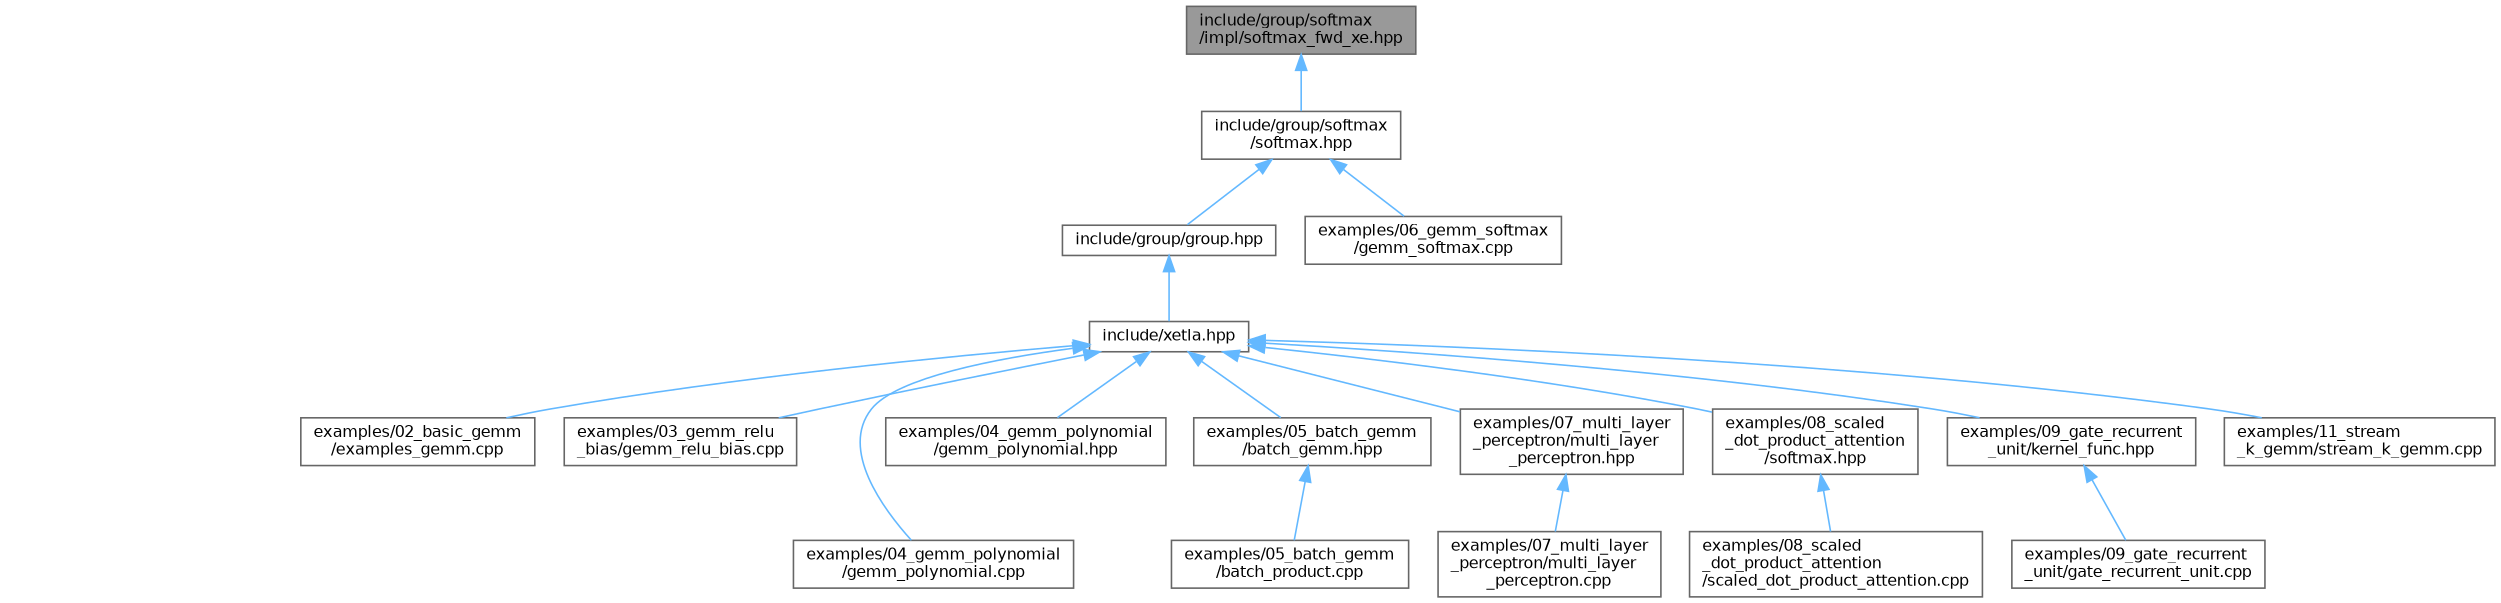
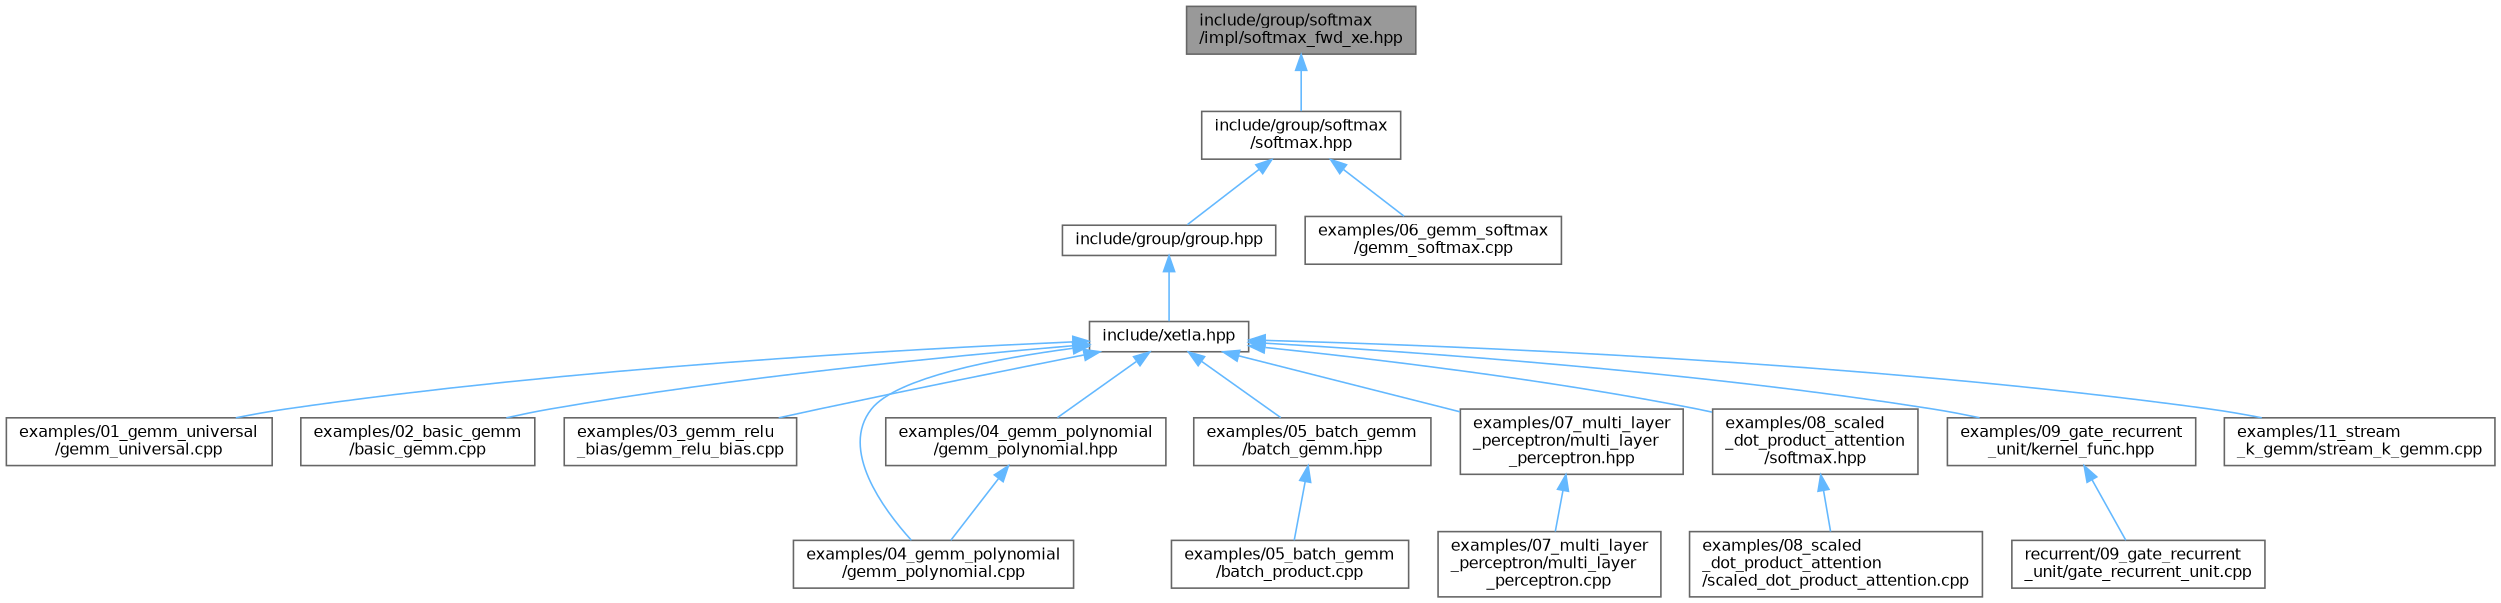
node "examples/01_gemm_universal /gemm_universal.cpp": added
node "examples/02_basic_gemm /examples_gemm.cpp": label "examples/02_basic_gemm /examples_gemm.cpp" -> "examples/02_basic_gemm /basic_gemm.cpp"
edge "examples/04_gemm_polynomial /gemm_polynomial.cpp" -> "examples/04_gemm_polynomial /gemm_polynomial.hpp": added
node "examples/09_gate_recurrent _unit/gate_recurrent_unit.cpp": label "examples/09_gate_recurrent _unit/gate_recurrent_unit.cpp" -> "recurrent/09_gate_recurrent _unit/gate_recurrent_unit.cpp"
